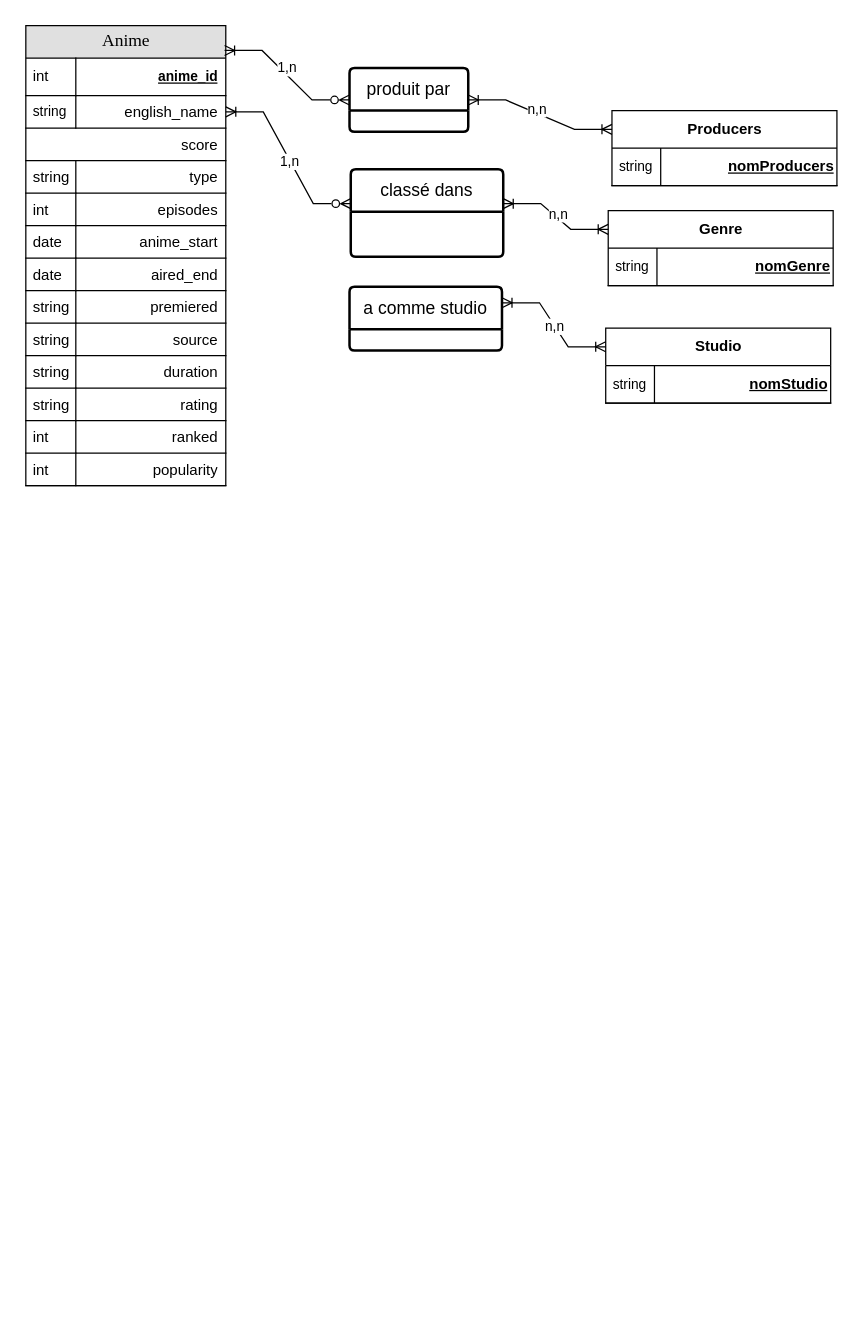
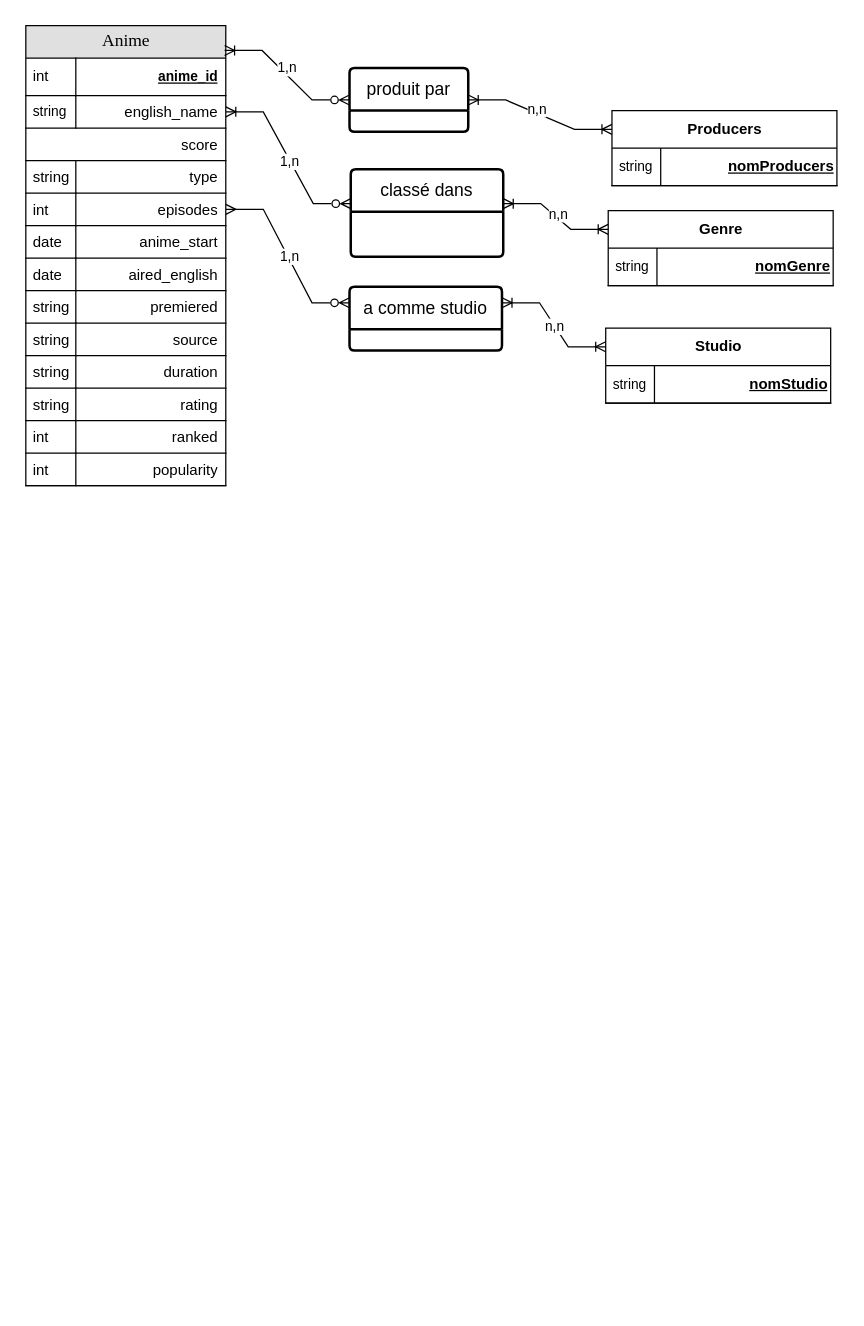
edge "episodes" -- "a comme studio": added, label "1,n"
node "aired_end": label "aired_end" -> "aired_english"
